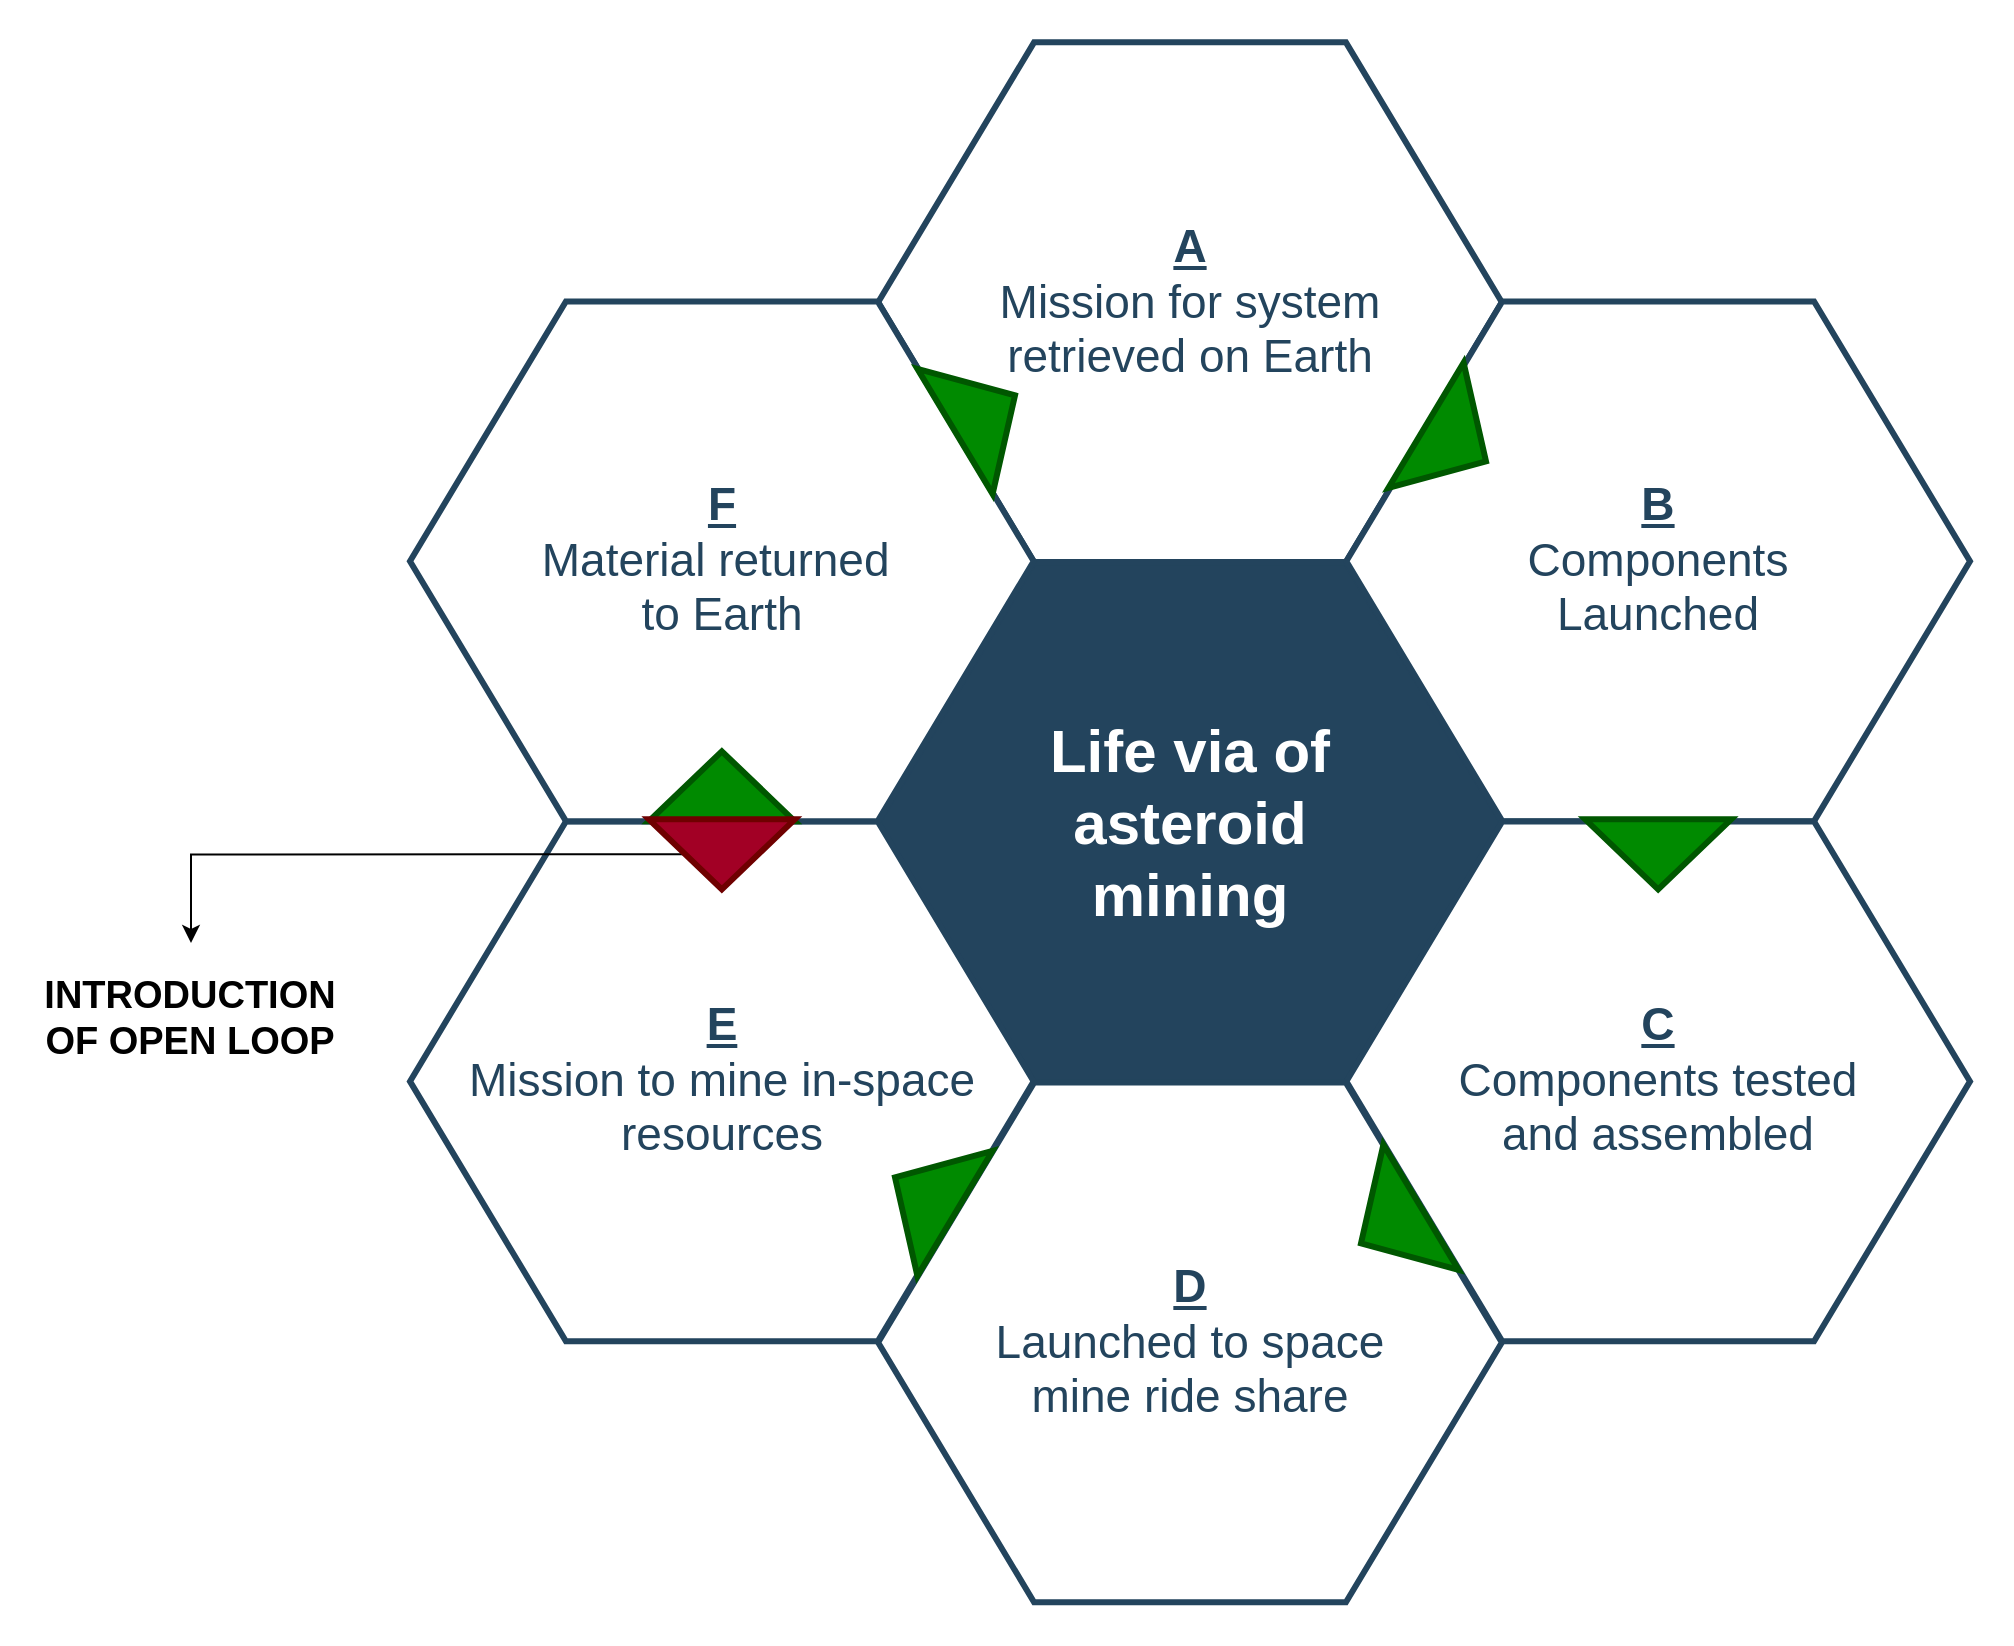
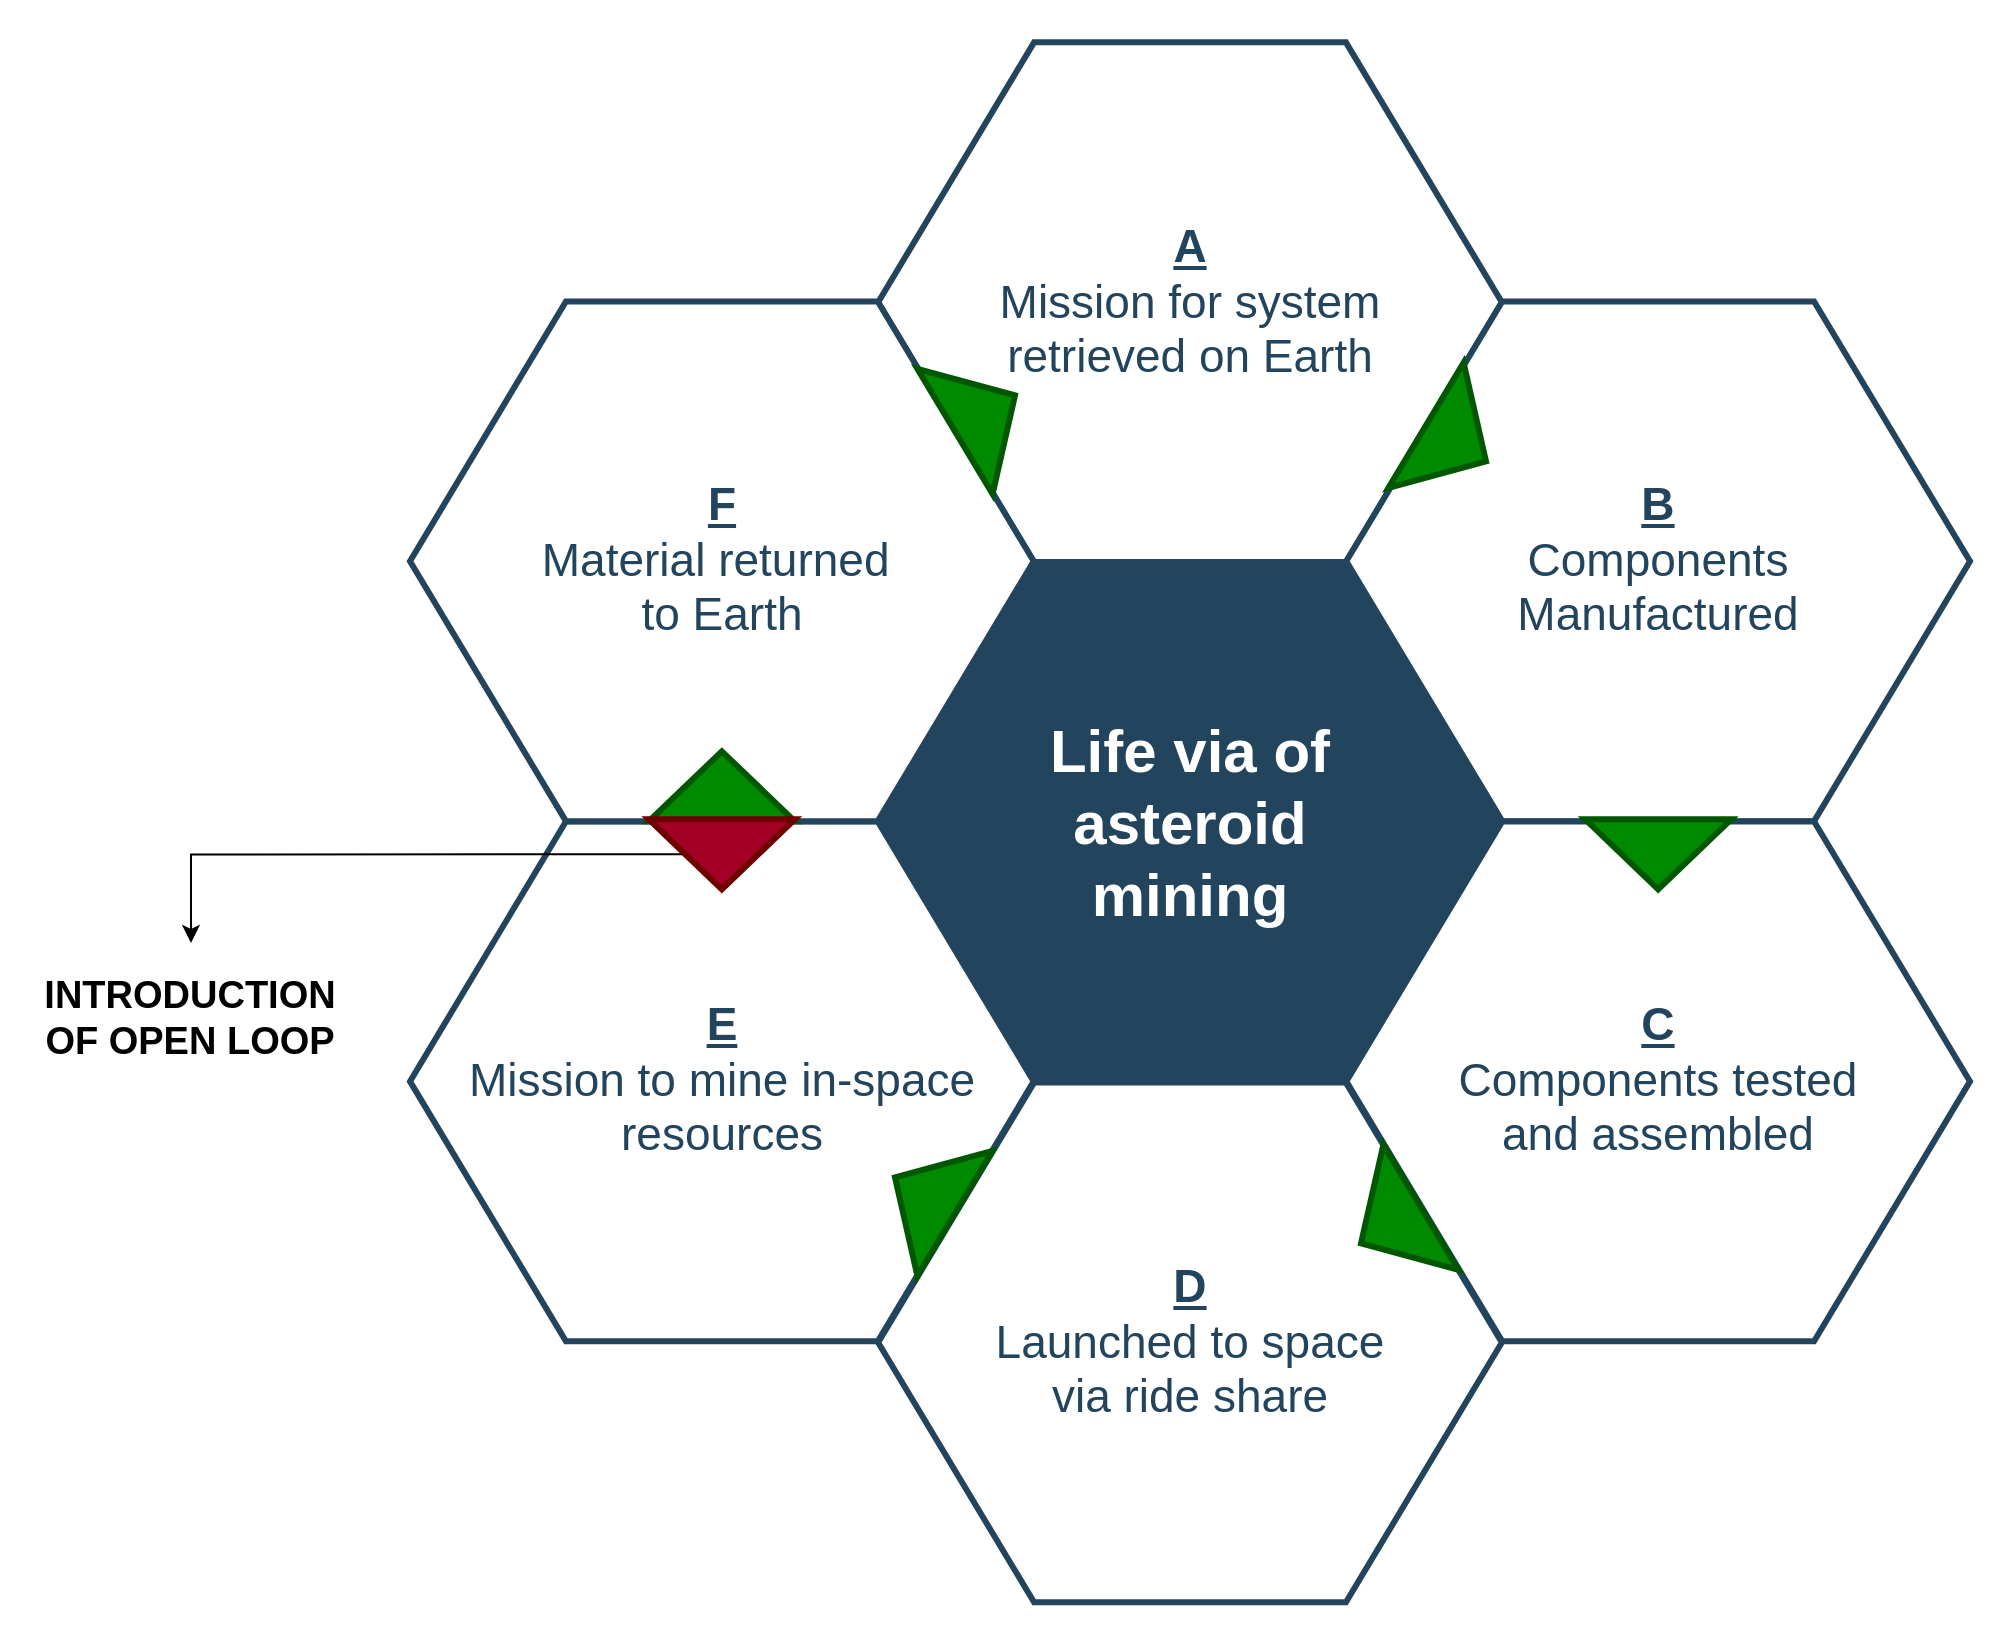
node "B Components Launched": label "B Components Launched" -> "B Components Manufactured"
node "D Launched to space mine ride share": label "D Launched to space mine ride share" -> "D Launched to space via ride share"
